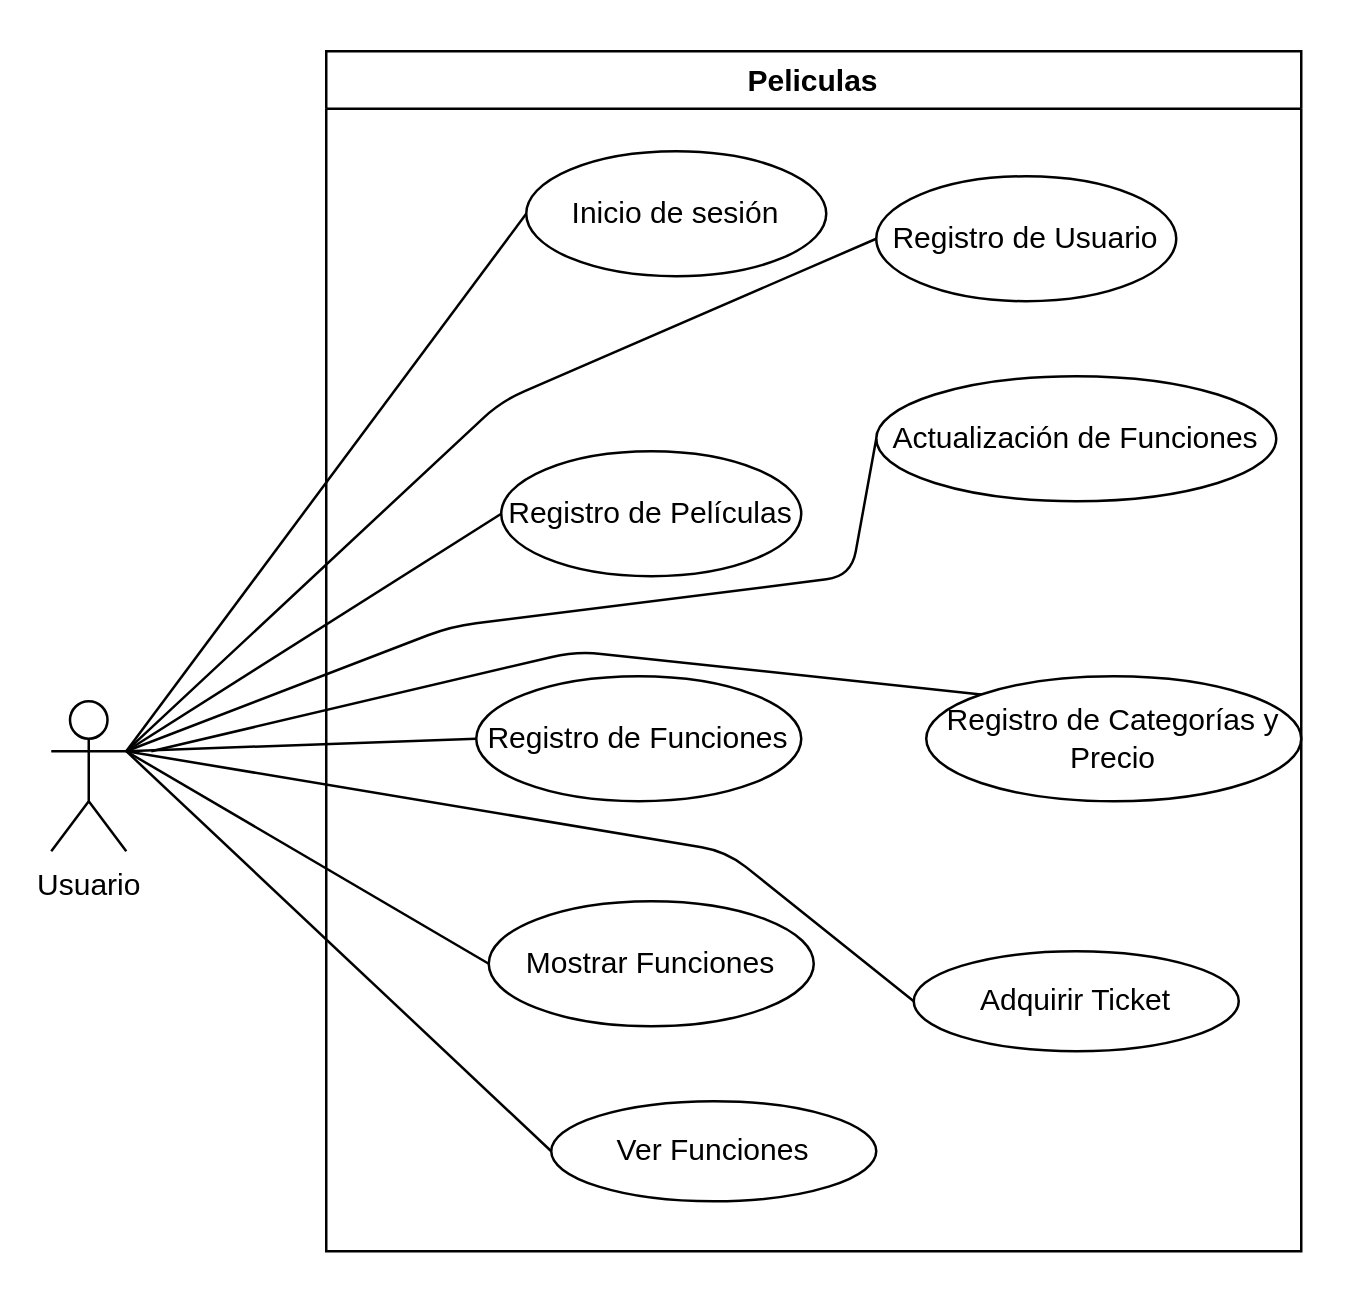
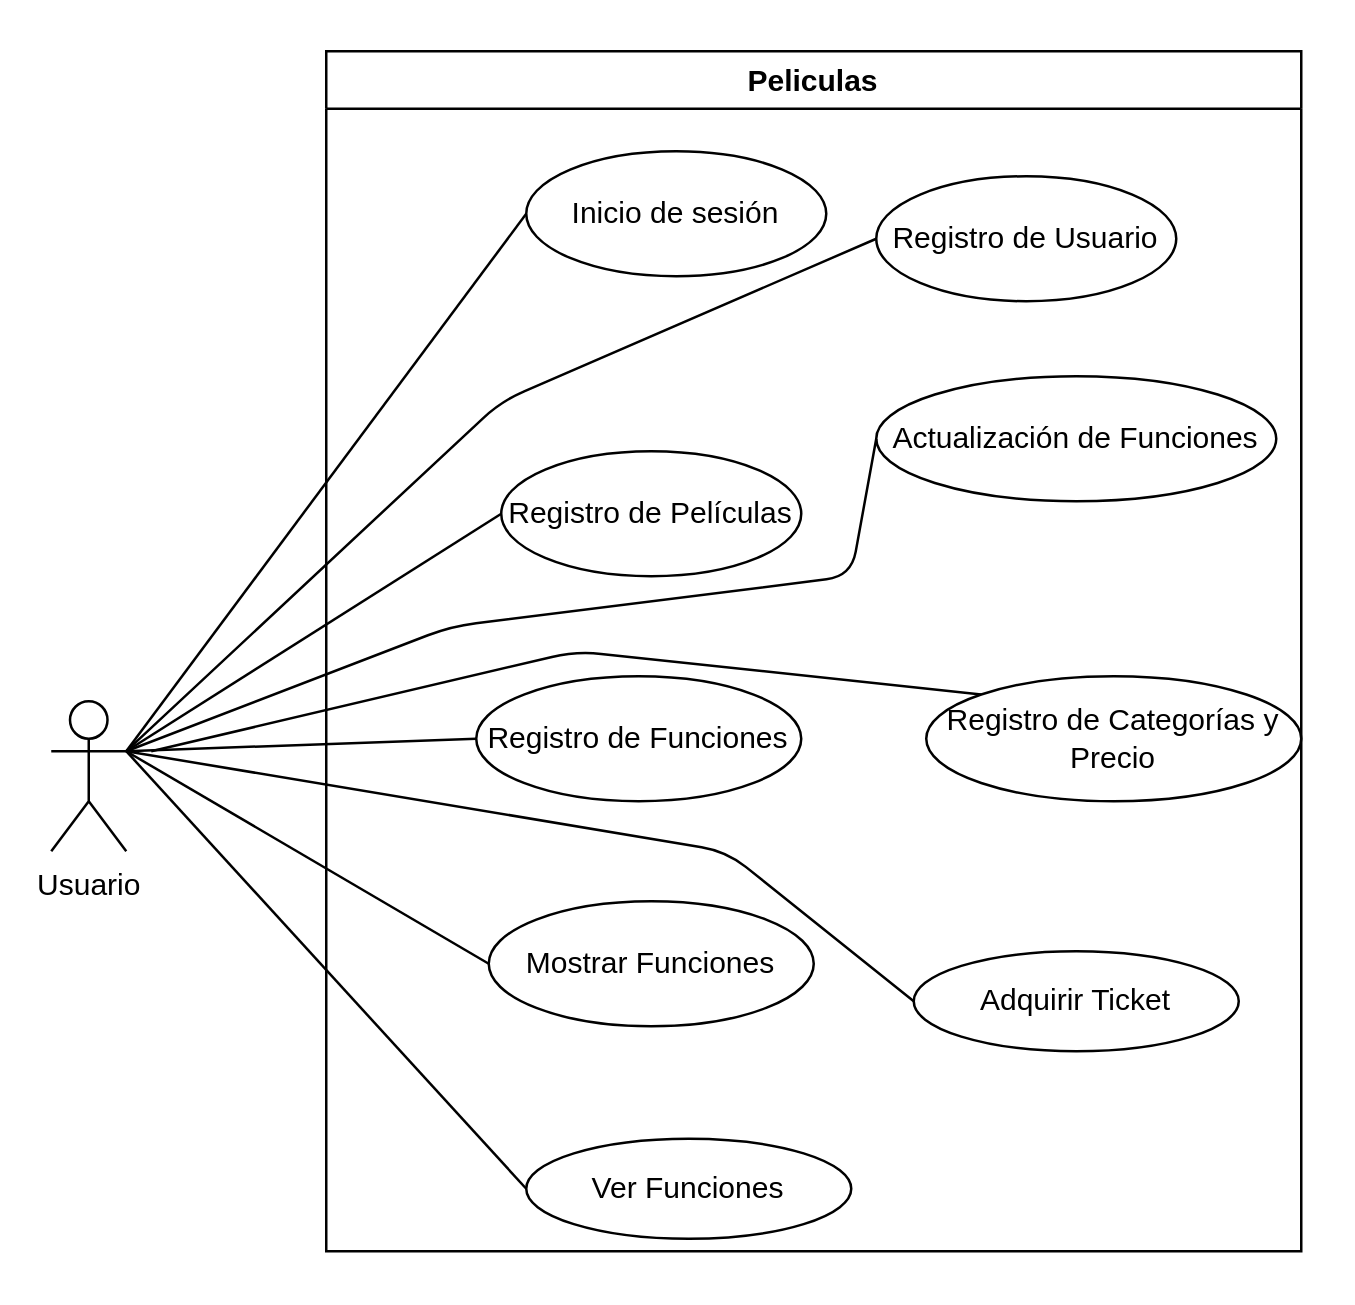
node "Ver Funciones": moved (714, 1151) -> (689, 1189)
